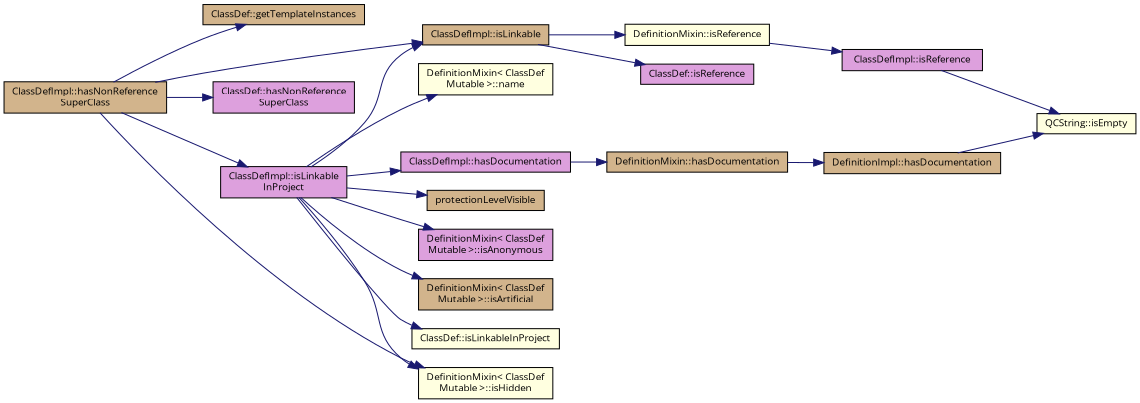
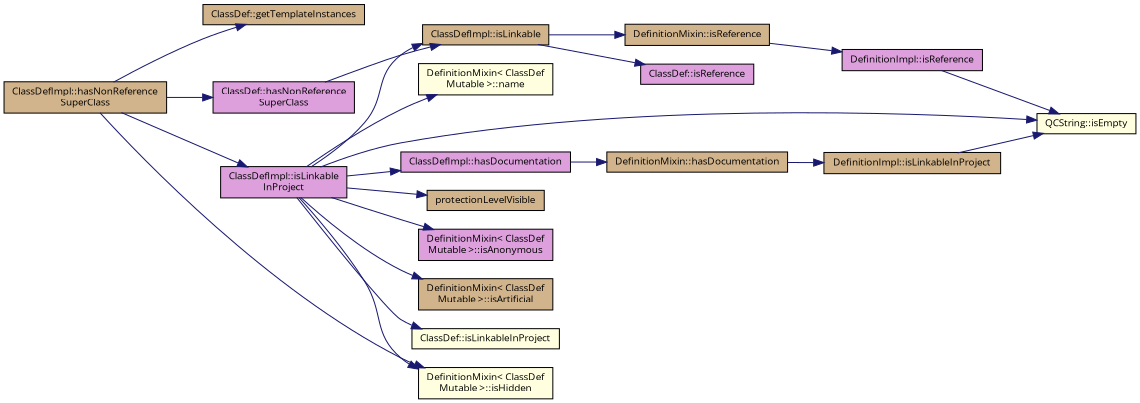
node "DefinitionMixin::isReference": fillcolor lightyellow -> tan
node "ClassDefImpl::isReference": label "ClassDefImpl::isReference" -> "DefinitionImpl::isReference"
edge "ClassDefImpl::hasNonReference SuperClass" -> "ClassDefImpl::isLinkable": now "ClassDef::hasNonReference SuperClass" -> "ClassDefImpl::isLinkable"
edge "ClassDefImpl::isLinkable InProject" -> "QCString::isEmpty": added
node "DefinitionImpl::hasDocumentation": label "DefinitionImpl::hasDocumentation" -> "DefinitionImpl::isLinkableInProject"
